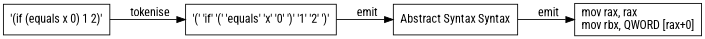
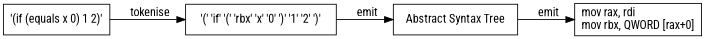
node "'(' 'if' '(' 'equals' 'x' '0' ')' '1' '2' ')'": label "'(' 'if' '(' 'equals' 'x' '0' ')' '1' '2' ')'" -> "'(' 'if' '(' 'rbx' 'x' '0' ')' '1' '2' ')'"
node "Abstract Syntax Syntax": label "Abstract Syntax Syntax" -> "Abstract Syntax Tree"
node "mov rax, rax mov rbx, QWORD [rax+0]": label "mov rax, rax mov rbx, QWORD [rax+0]" -> "mov rax, rdi mov rbx, QWORD [rax+0]"
